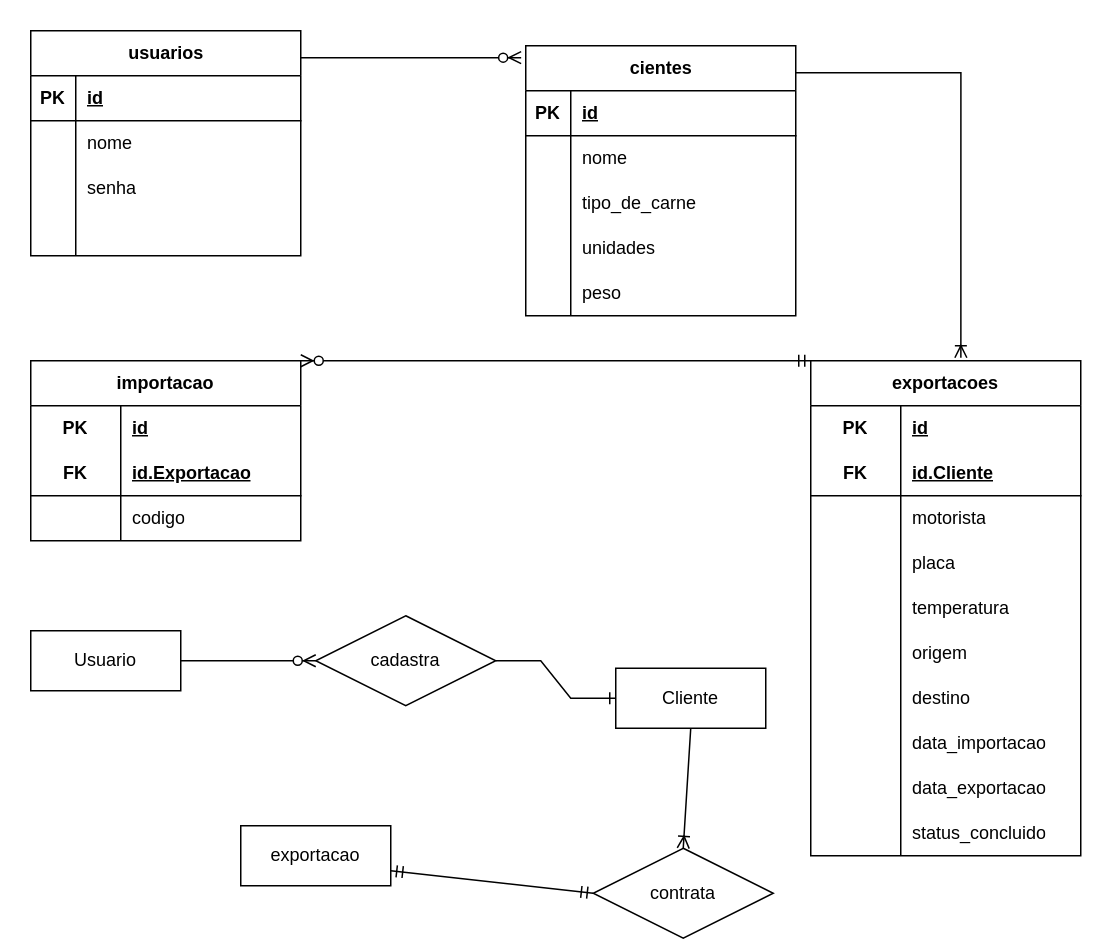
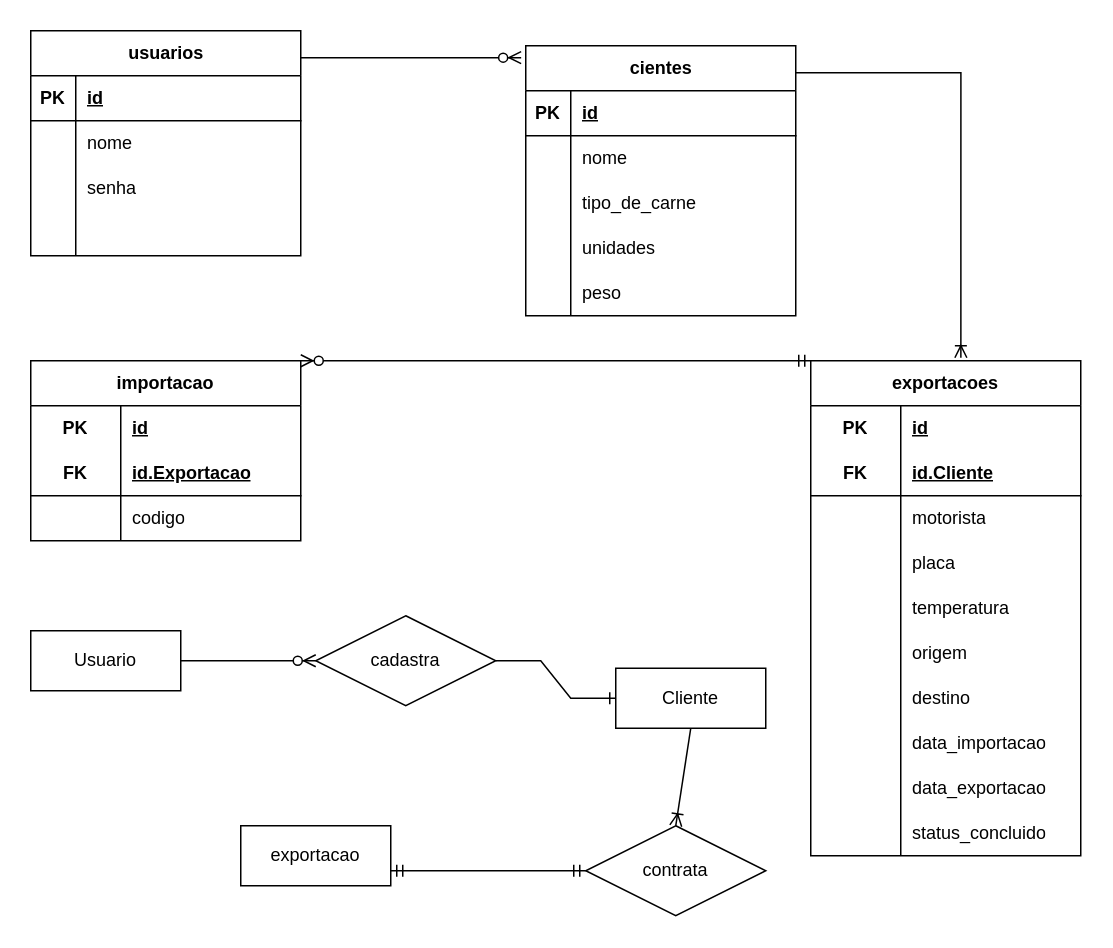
node "contrata": moved (683, 893) -> (676, 871)
